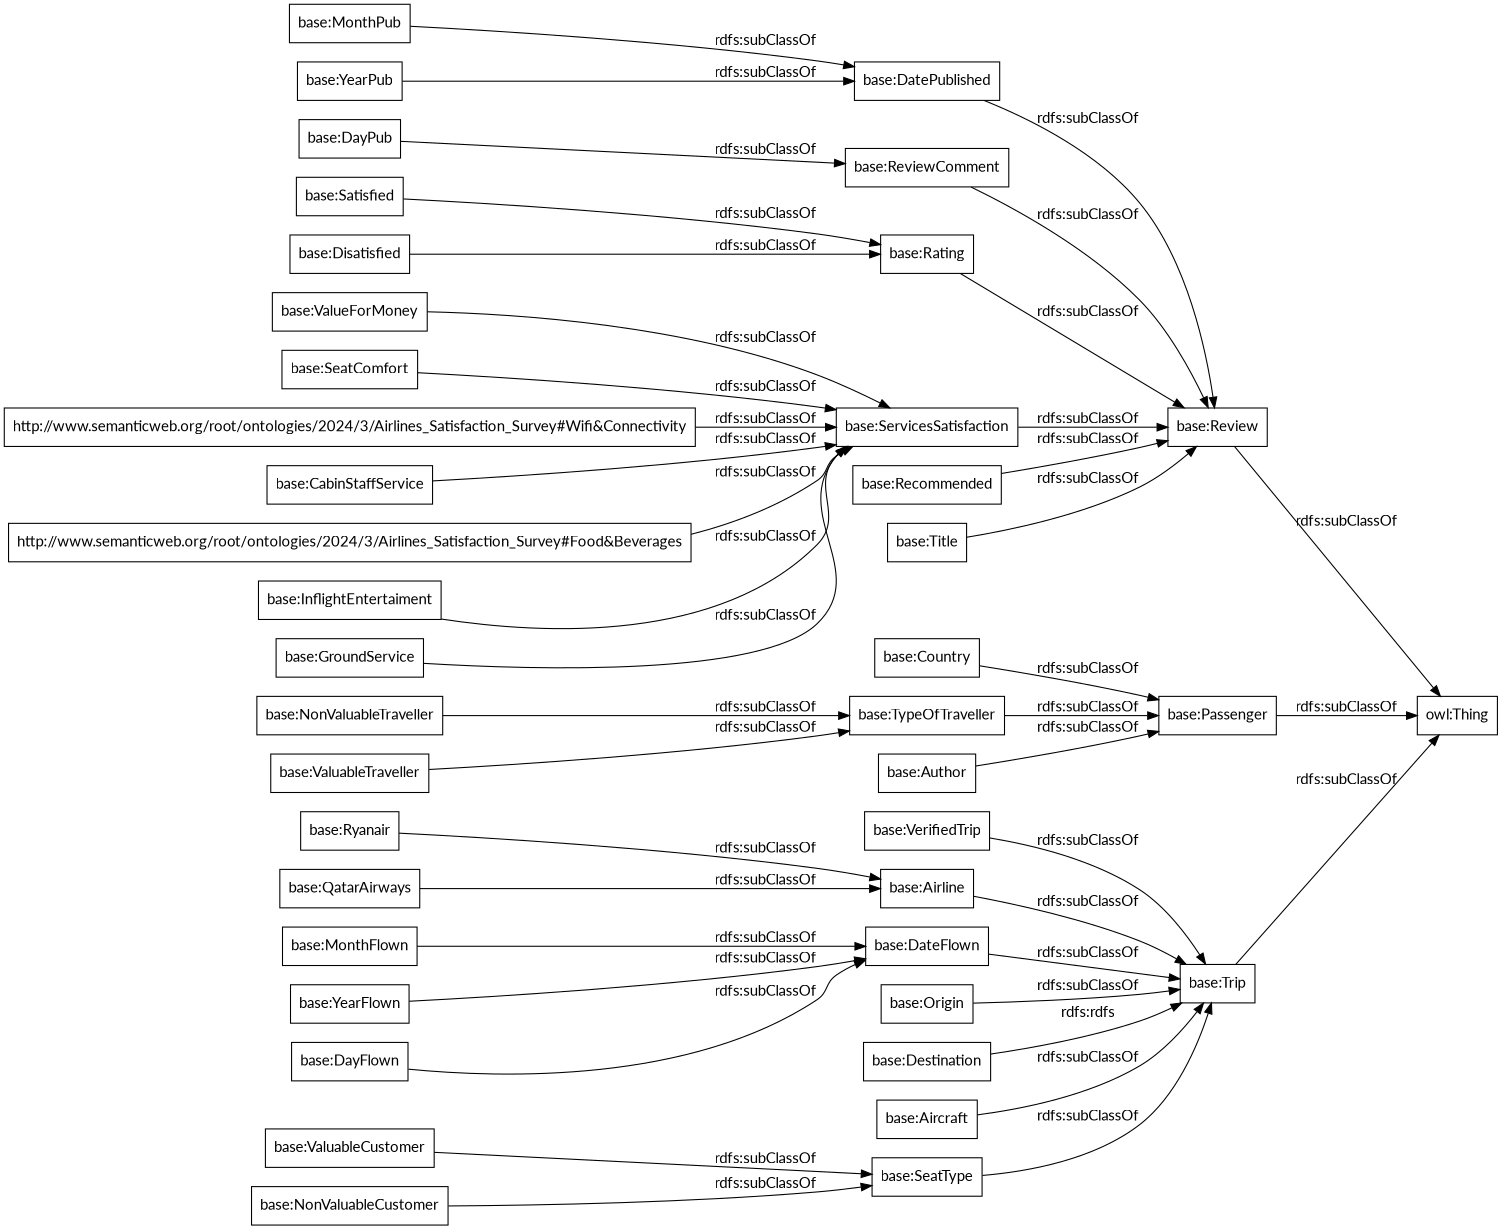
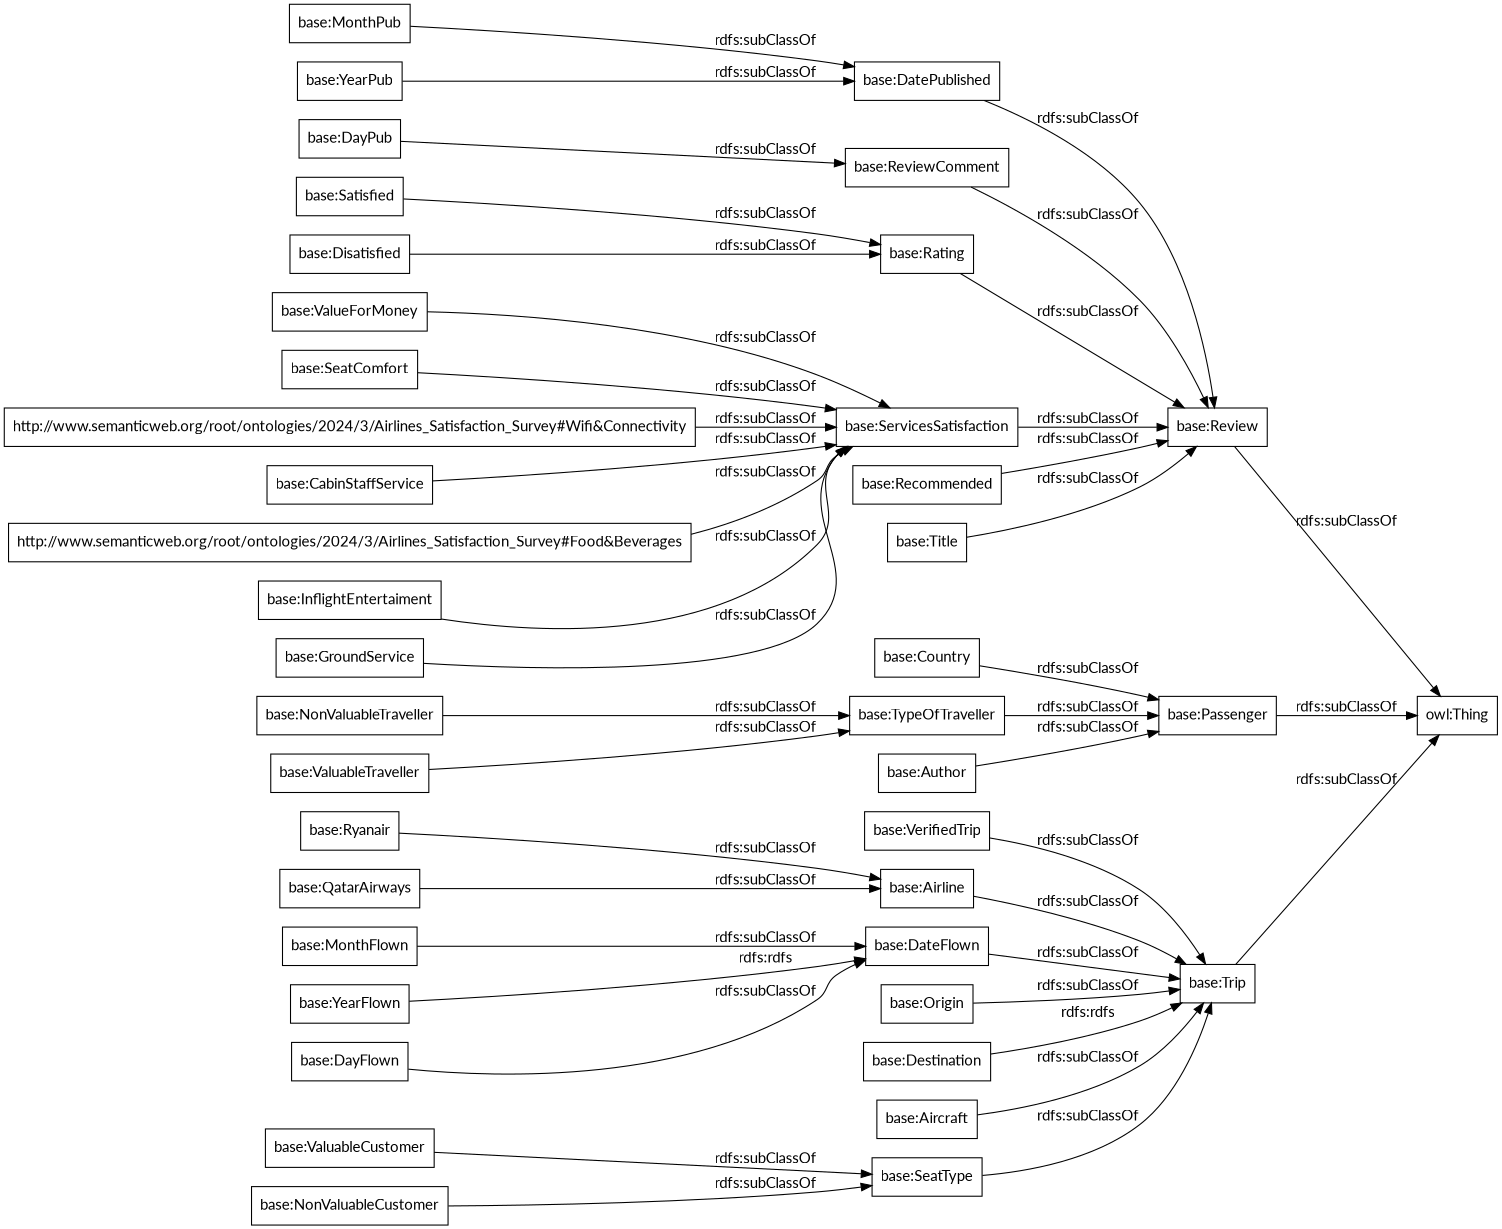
edge "base:YearFlown" -> "base:DateFlown": label "rdfs:subClassOf" -> "rdfs:rdfs"
